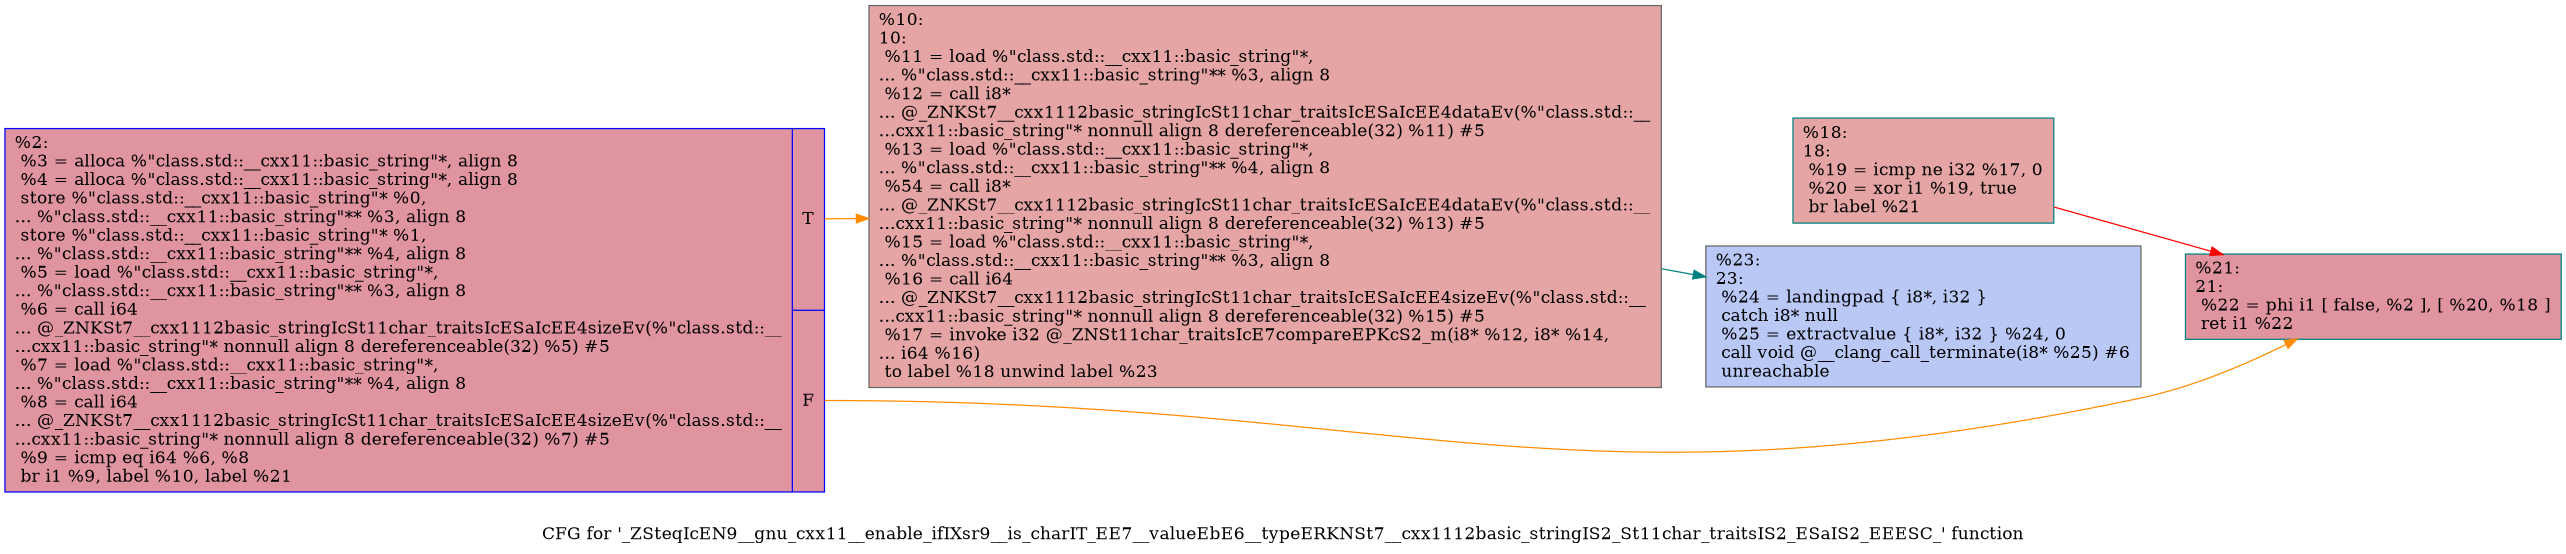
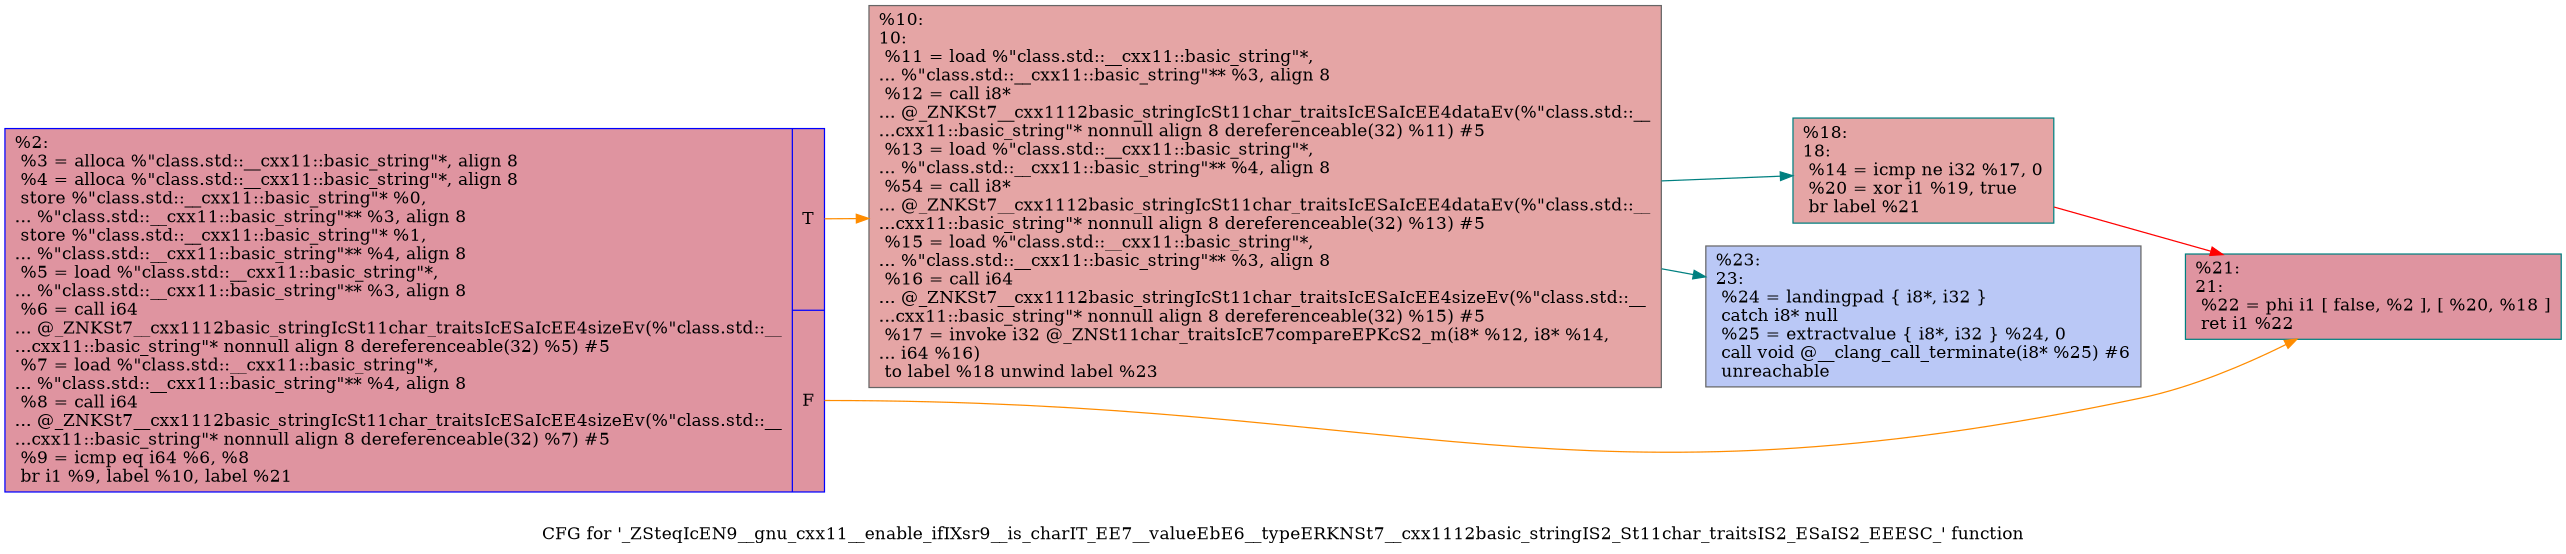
node "%18:": text "%19 = icmp ne i32 %17, 0" -> "%14 = icmp ne i32 %17, 0"
edge "%10:" -> "%18:": added
